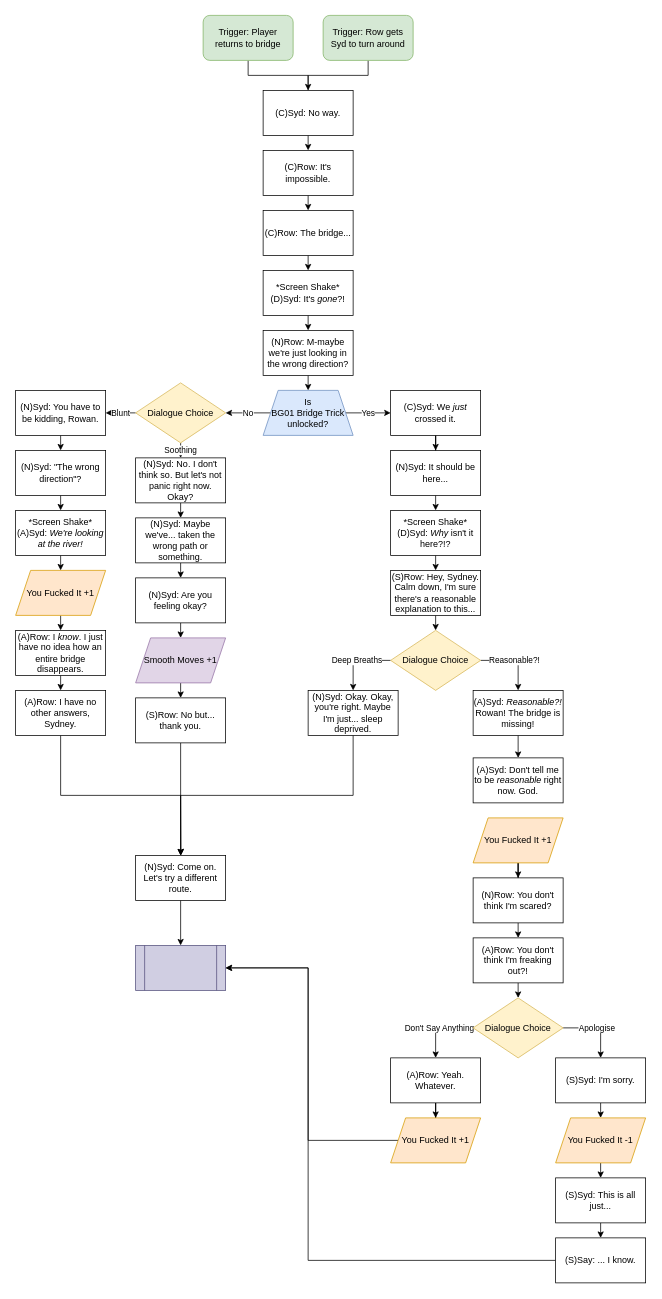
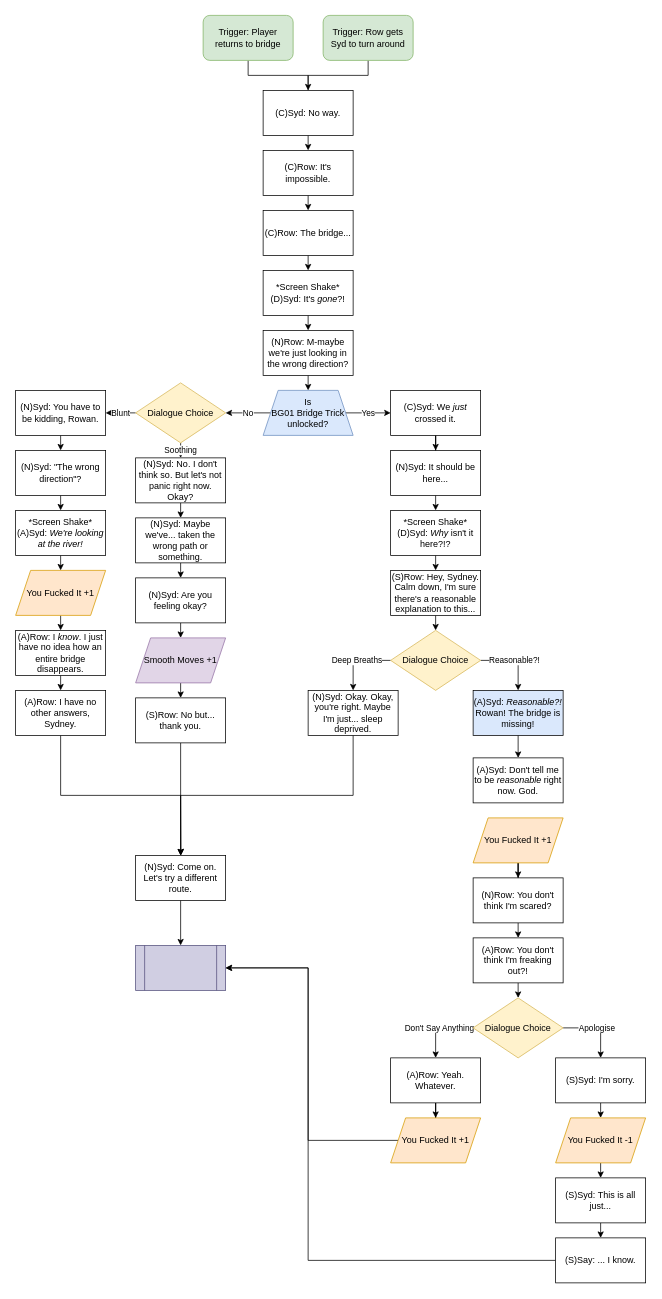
node "(A)Syd: Reasonable?! Rowan! The bridge is missing!": fillcolor #ffffff -> #dae8fc
